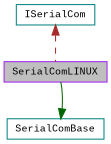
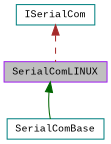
edge "SerialComLINUX" -> "SerialComBase": reversed
